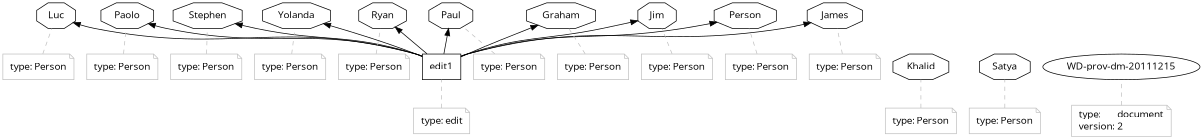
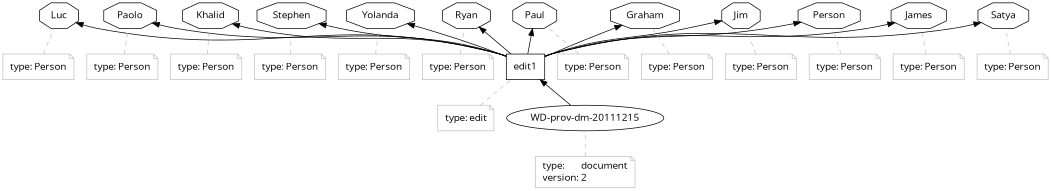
edge "edit1" -> "Satya": added
edge "edit1" -> "Khalid": added
edge "WD-prov-dm-20111215" -> "edit1": added
